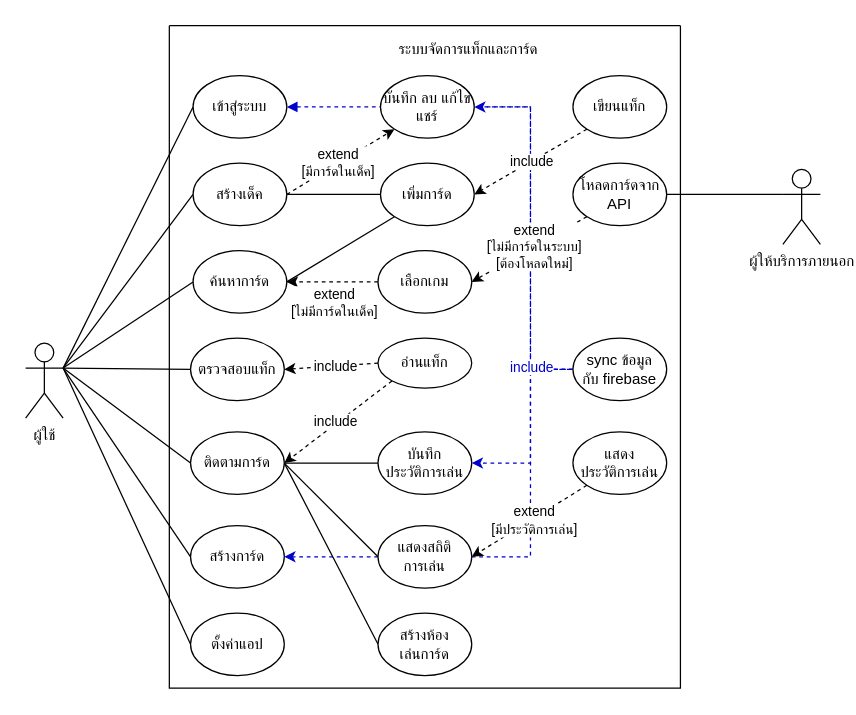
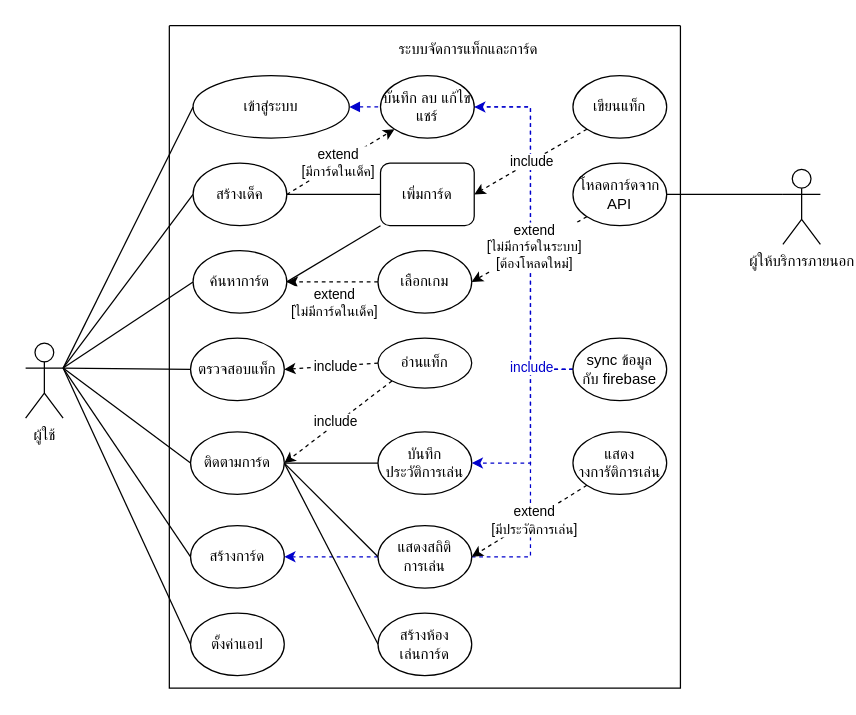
node "เข้าสู่ระบบ": size 94x63 -> 156x63
node "เพิ่มการ์ด": shape ellipse -> rounded rectangle
node "แสดง ประวัติการเล่น": label "แสดง ประวัติการเล่น" -> "แสดง างการัติการเล่น"
